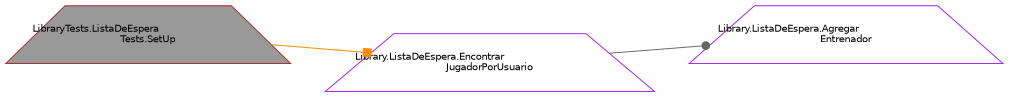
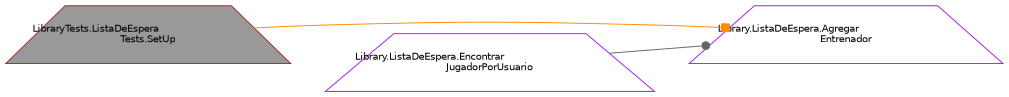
edge "LibraryTests.ListaDeEspera Tests.SetUp" -> "Library.ListaDeEspera.Encontrar JugadorPorUsuario": now "LibraryTests.ListaDeEspera Tests.SetUp" -> "Library.ListaDeEspera.Agregar Entrenador"
